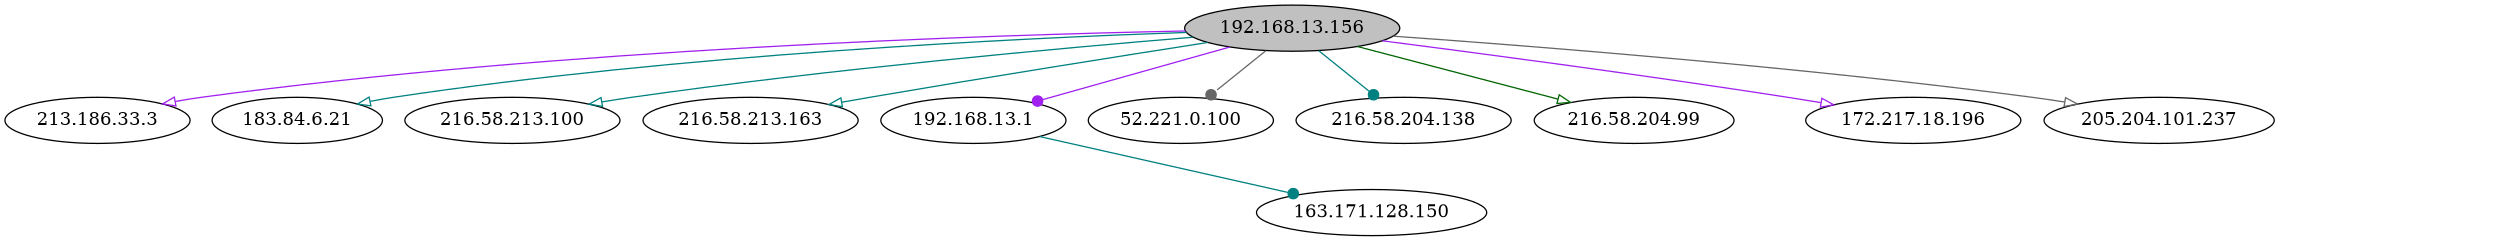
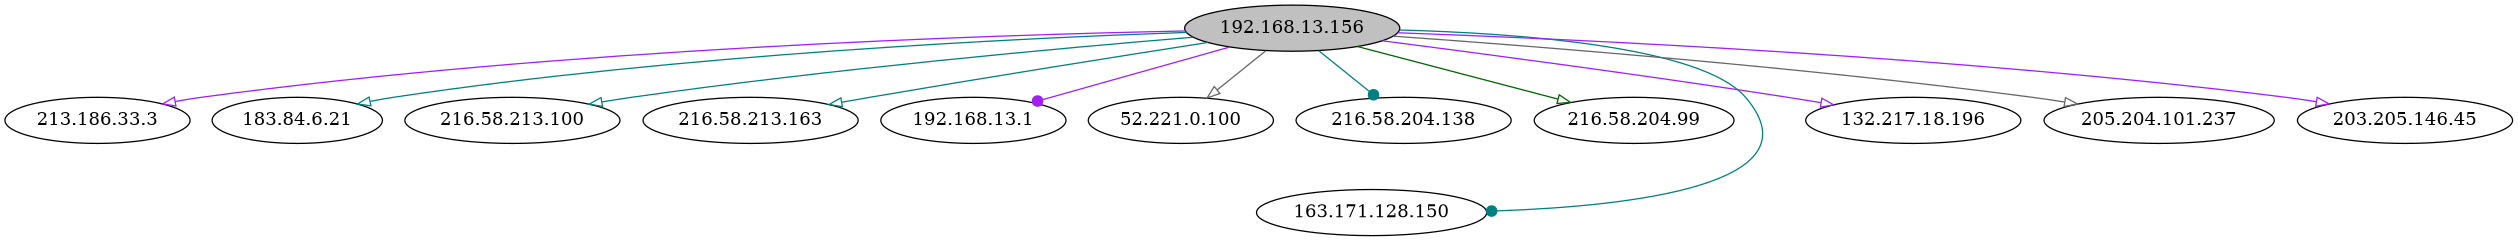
edge "192.168.13.156" -> "52.221.0.100": arrowhead dot -> onormal
node "172.217.18.196": label "172.217.18.196" -> "132.217.18.196"
node "203.205.146.45": added
edge "192.168.13.1" -> "163.171.128.150": now "192.168.13.156" -> "163.171.128.150"
